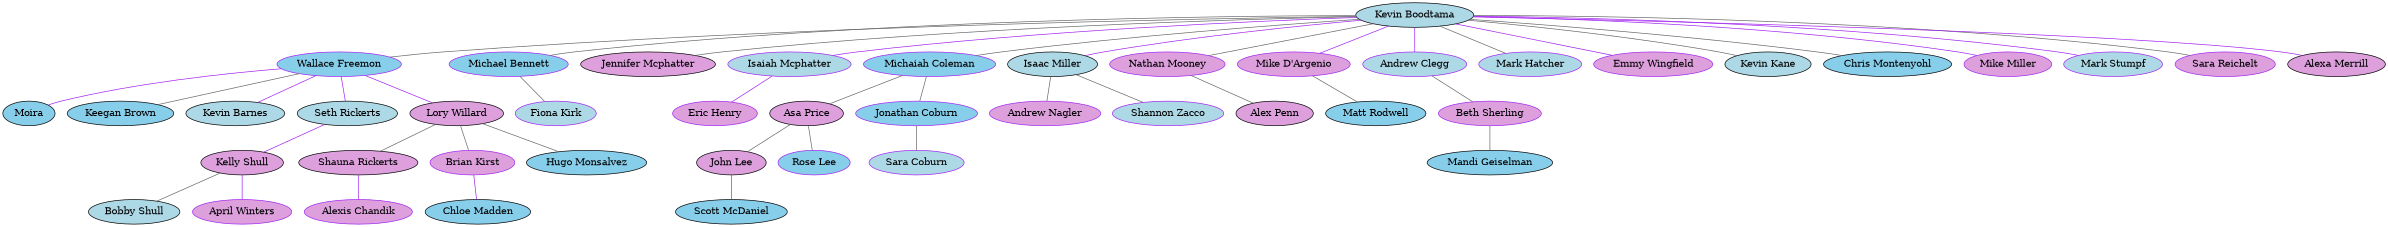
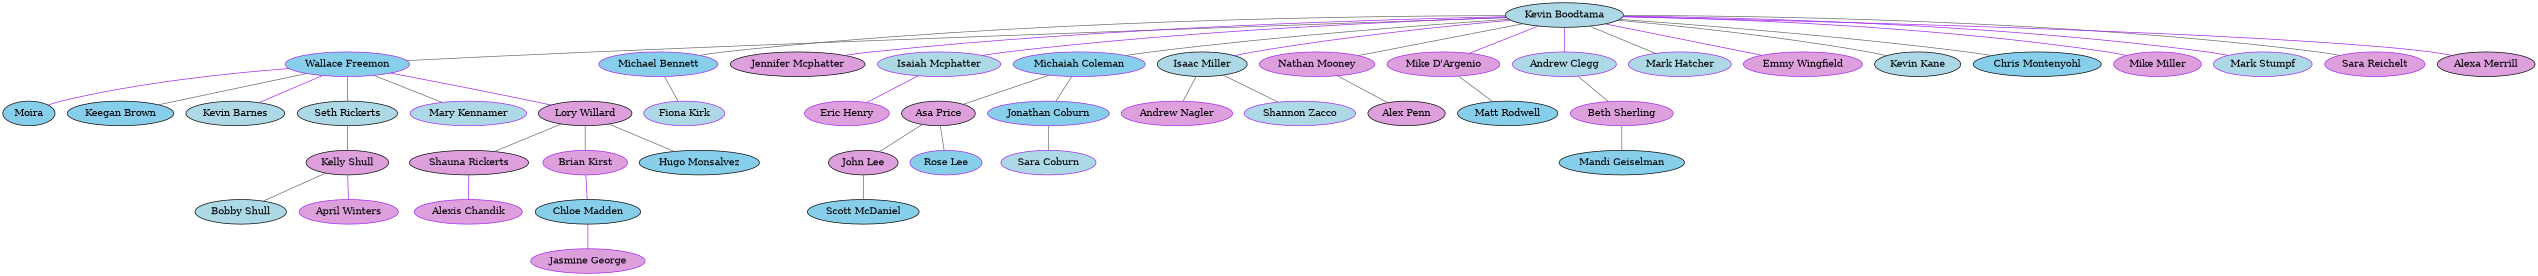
edge "Kevin Boodtama" -- "Jennifer Mcphatter": color gray40 -> purple
node "Mary Kennamer": added
node "Jasmine George": added
